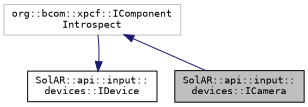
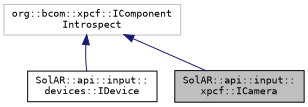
edge "org::bcom::xpcf::IComponent Introspect" -> "SolAR::api::input:: devices::IDevice": reversed
node "SolAR::api::input:: devices::ICamera": label "SolAR::api::input:: devices::ICamera" -> "SolAR::api::input:: xpcf::ICamera"
